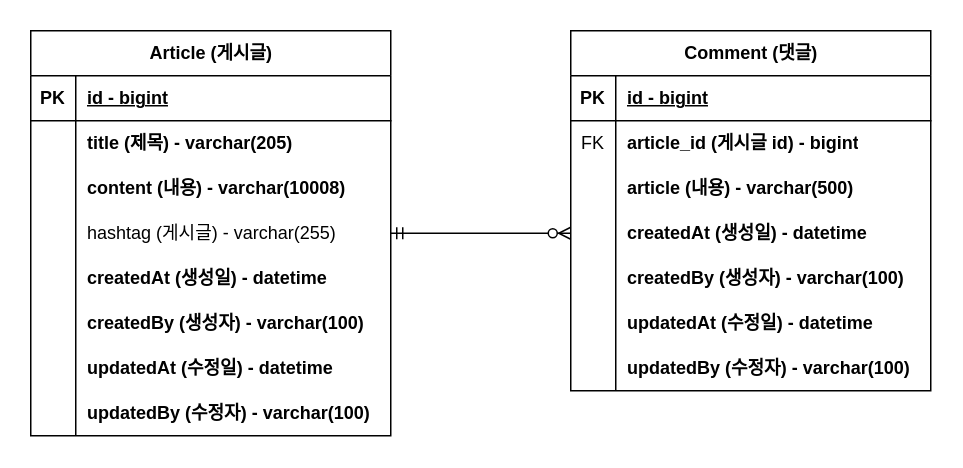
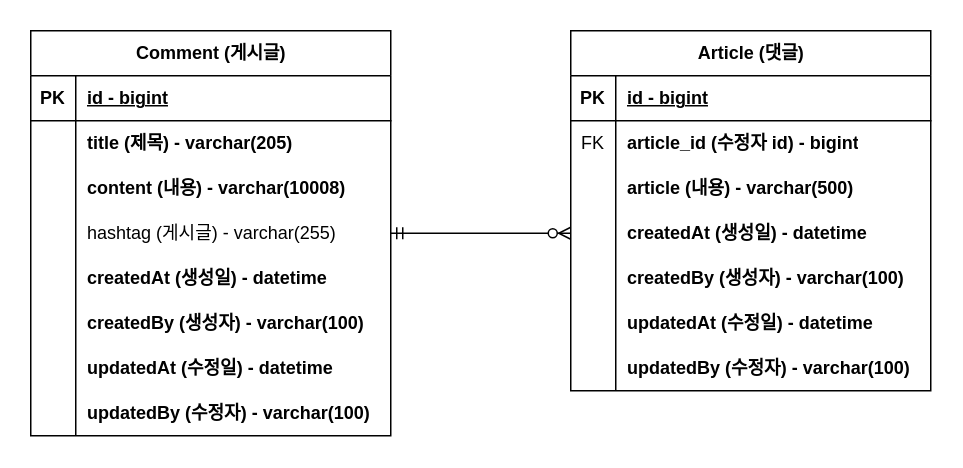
node "Article (게시글)": label "Article (게시글)" -> "Comment (게시글)"
node "Comment (댓글)": label "Comment (댓글)" -> "Article (댓글)"
node "article_id (게시글 id) - bigint": label "article_id (게시글 id) - bigint" -> "article_id (수정자 id) - bigint"
